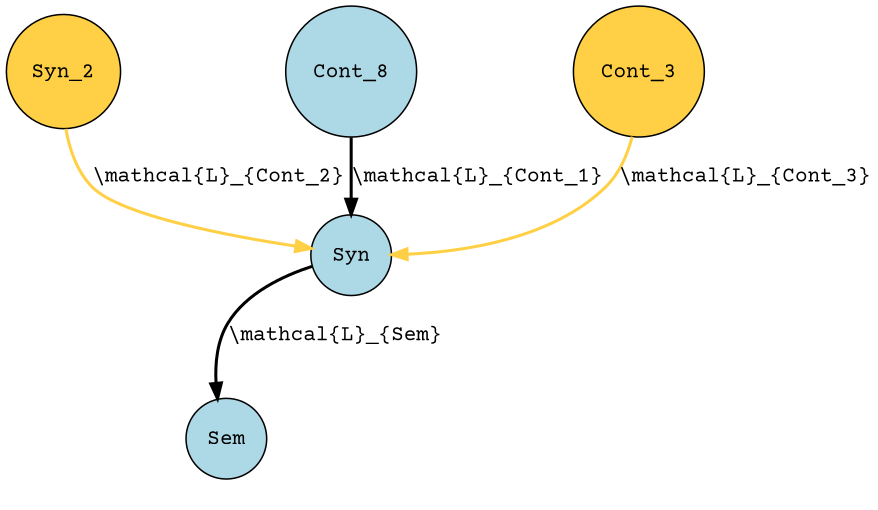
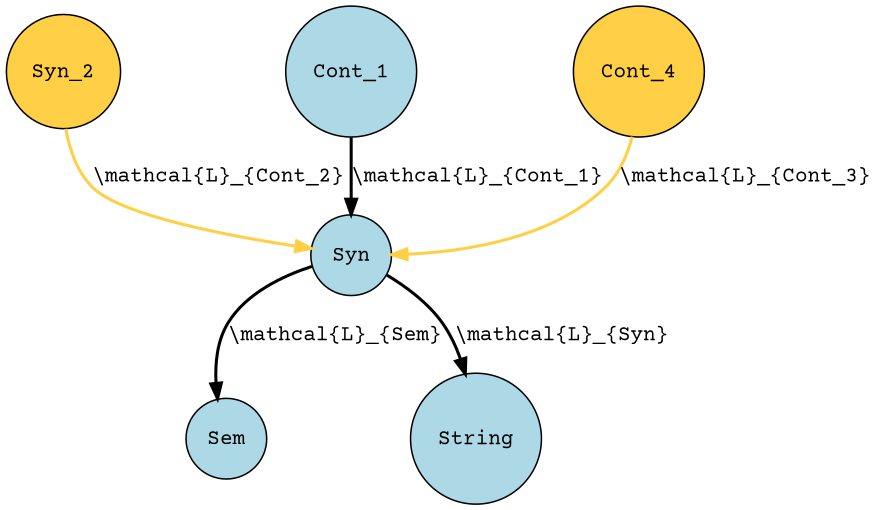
node "Cont_8": label "Cont_8" -> "Cont_1"
node "Cont_3": label "Cont_3" -> "Cont_4"
node "String": added
